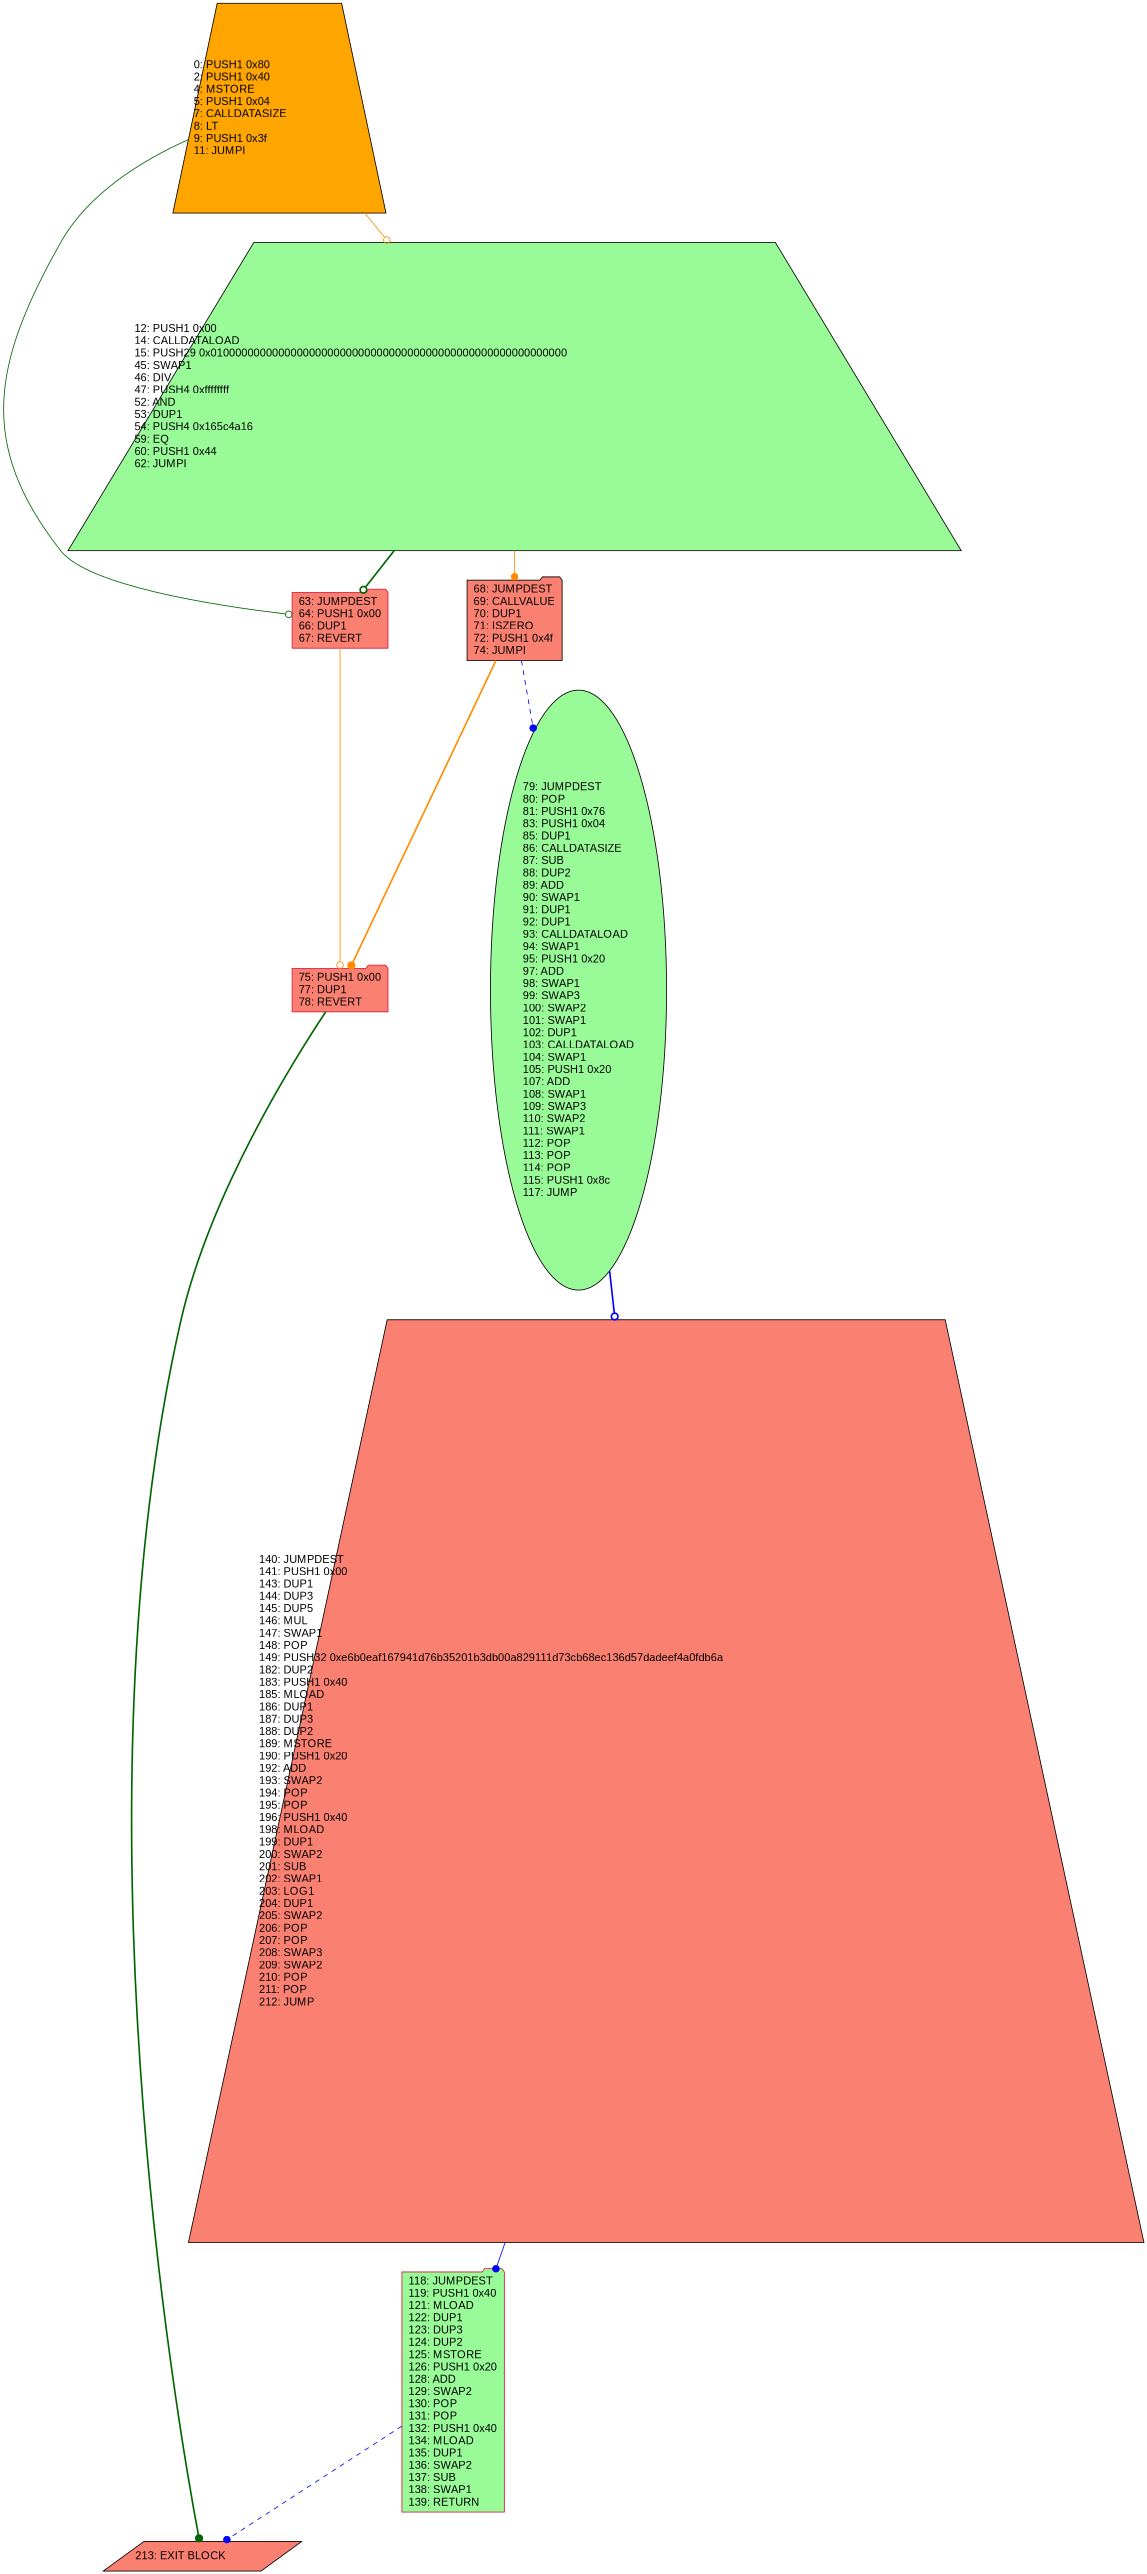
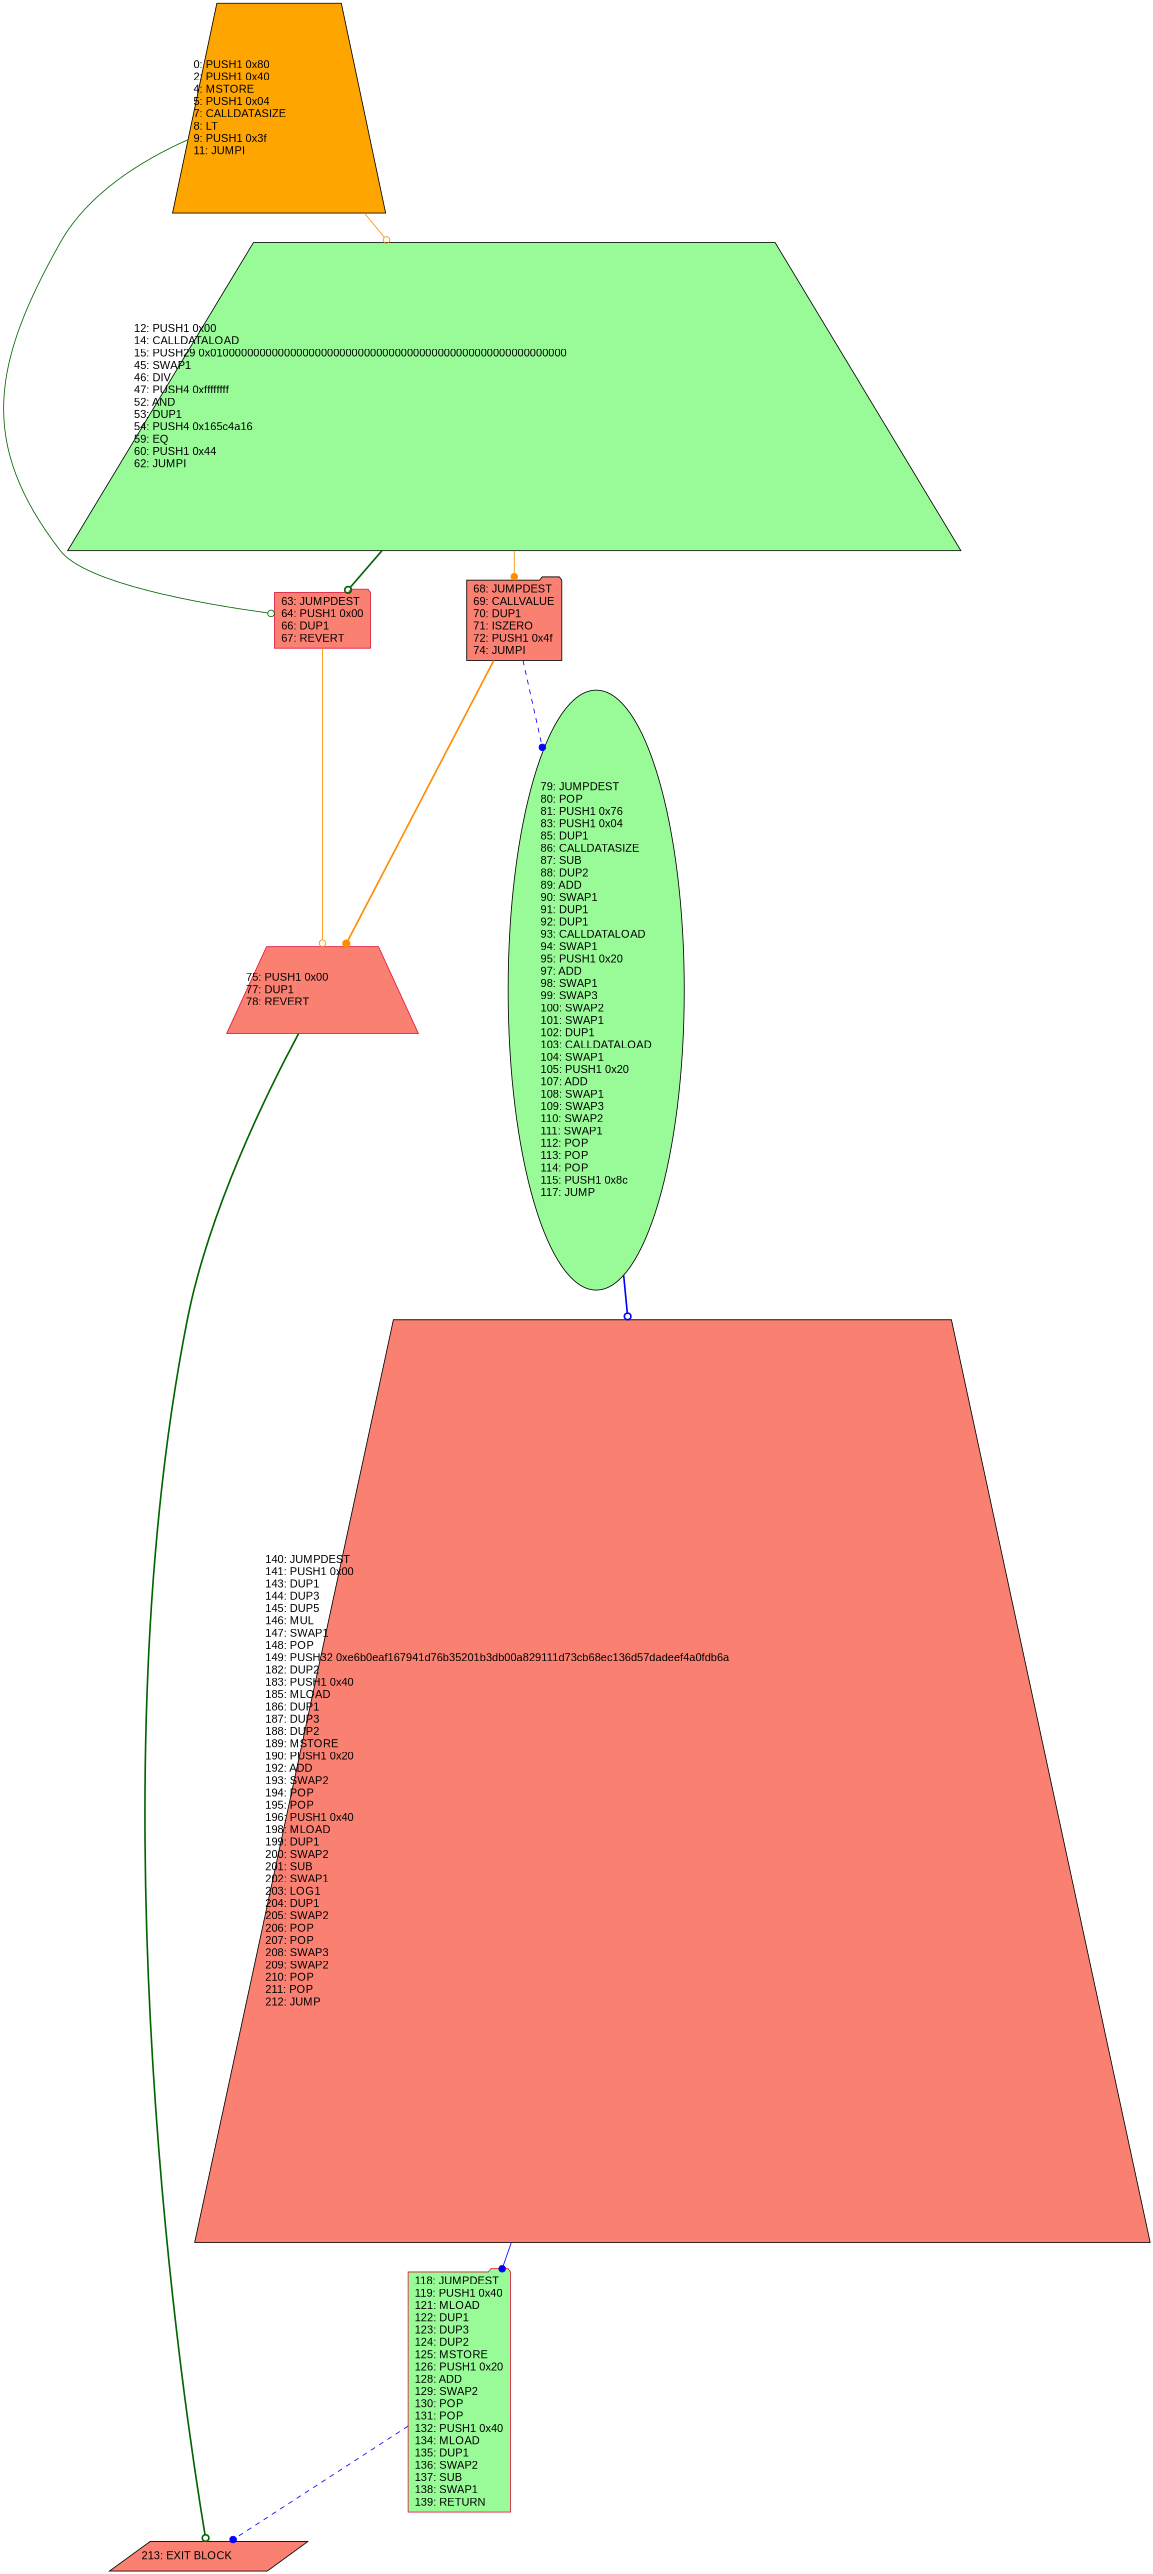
node "75: PUSH1 0x00 77: DUP1 78: REVERT": shape folder -> trapezium
edge "75: PUSH1 0x00 77: DUP1 78: REVERT" -> "213: EXIT BLOCK": arrowhead dot -> odot
